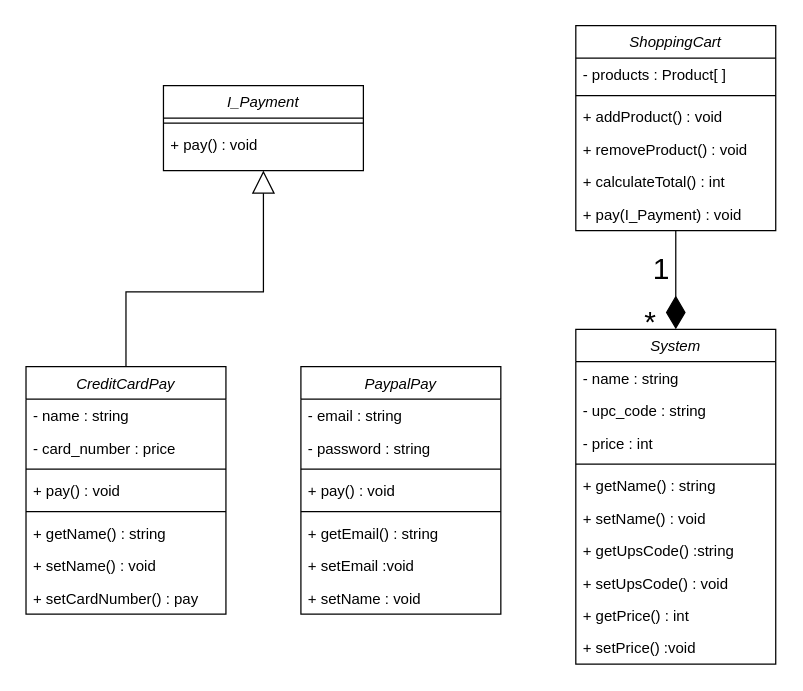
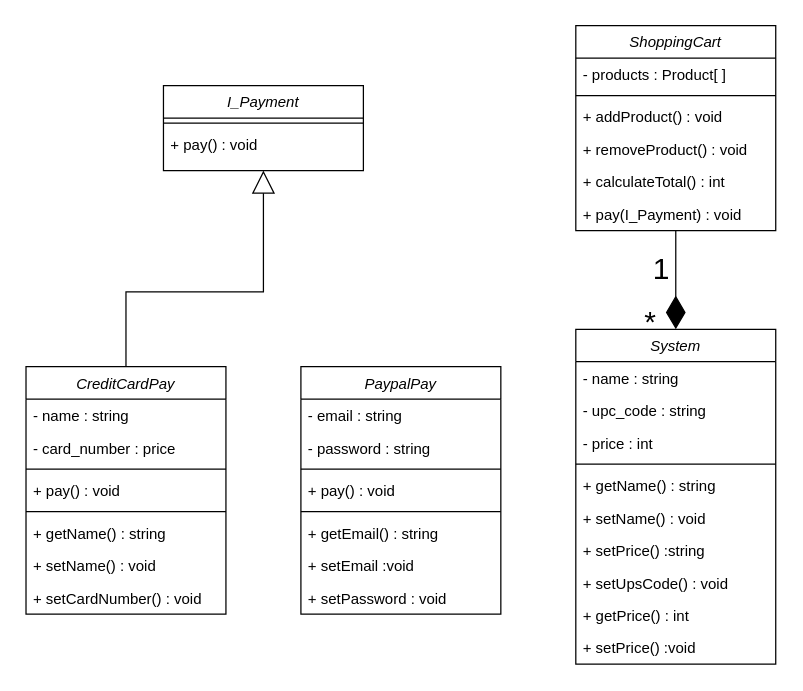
node "+ getUpsCode() :string": label "+ getUpsCode() :string" -> "+ setPrice() :string"
node "+ setCardNumber() : pay": label "+ setCardNumber() : pay" -> "+ setCardNumber() : void"
node "+ setName : void": label "+ setName : void" -> "+ setPassword : void"
